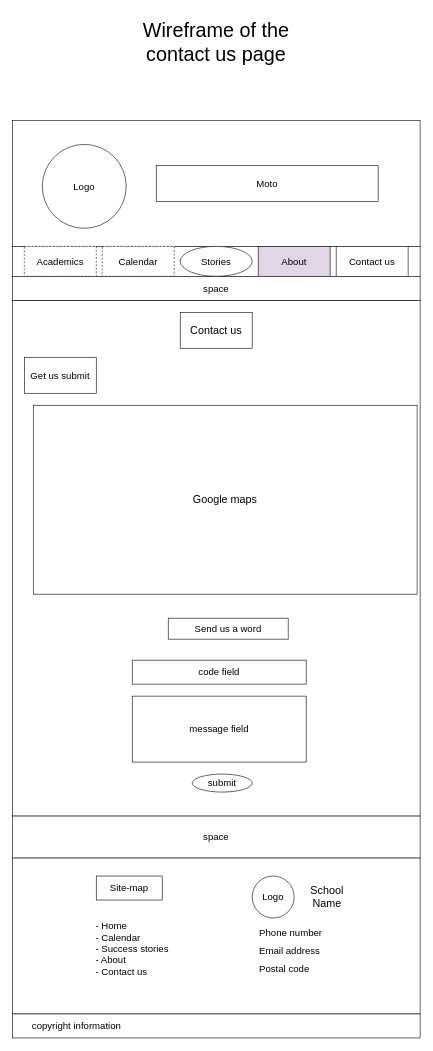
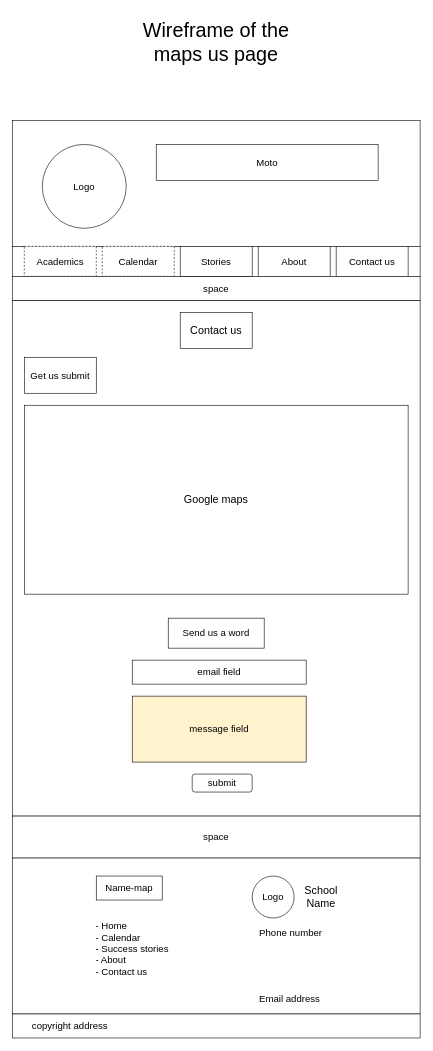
node "Wireframe of the contact us page": label "Wireframe of the contact us page" -> "Wireframe of the maps us page"
node "Moto": moved (267, 183) -> (267, 162)
node "Stories": shape ellipse -> rectangle
node "About": fillcolor #e1d5e7 -> #ffffff
node "Google maps": moved (225, 500) -> (216, 500)
node "Send us a word": size 120x21 -> 96x30
node "code field": label "code field" -> "email field"
node "message field": fillcolor #ffffff -> #fff2cc
node "submit": shape ellipse -> rounded rectangle
node "Site-map": label "Site-map" -> "Name-map"
node "School Name": moved (327, 897) -> (321, 897)
node "Email address": moved (299, 951) -> (299, 999)
node "Postal code": removed
node "copyright information": label "copyright information" -> "copyright address"
